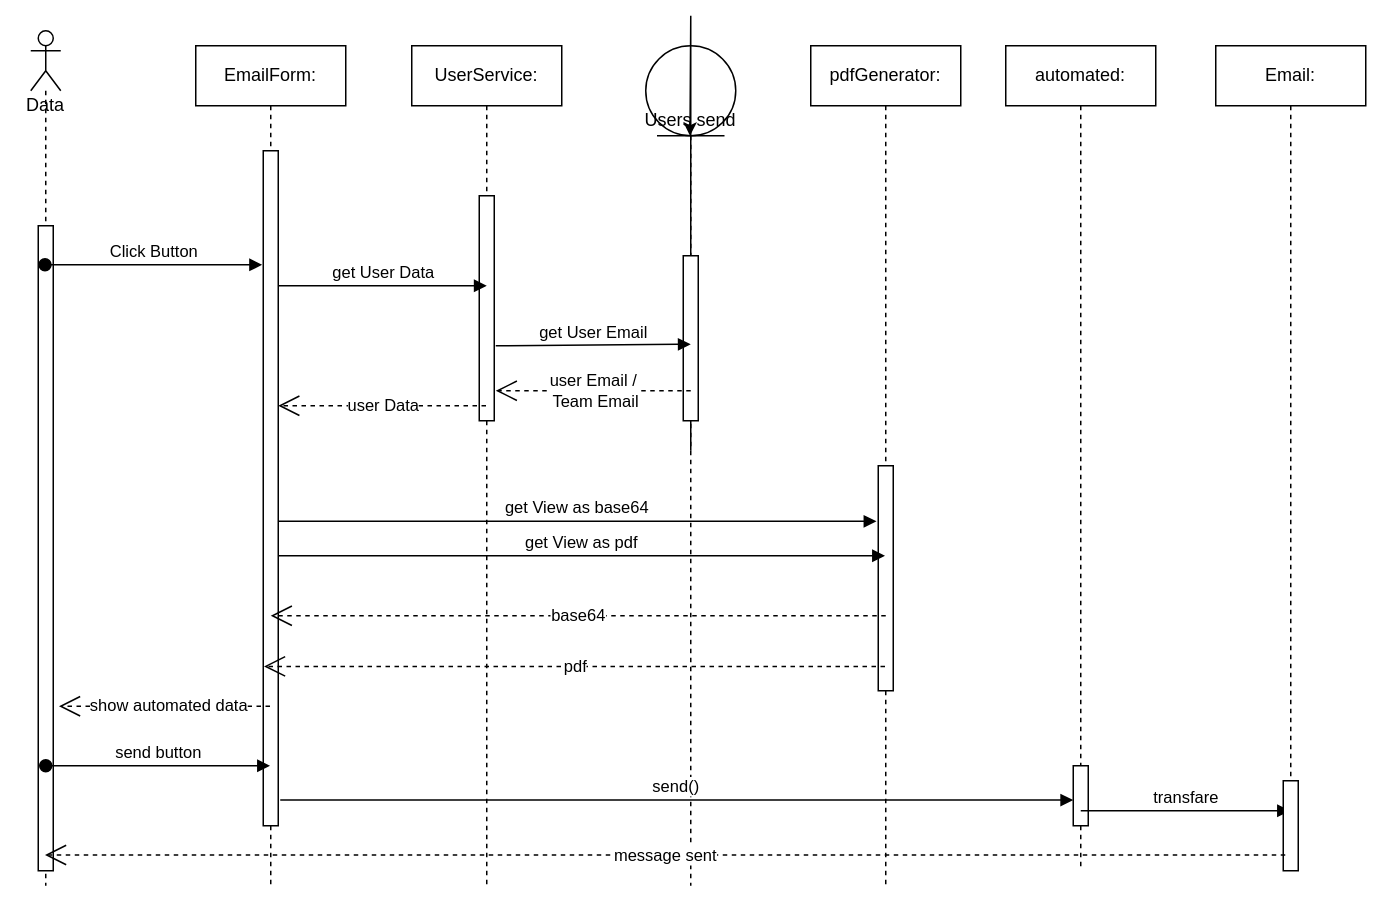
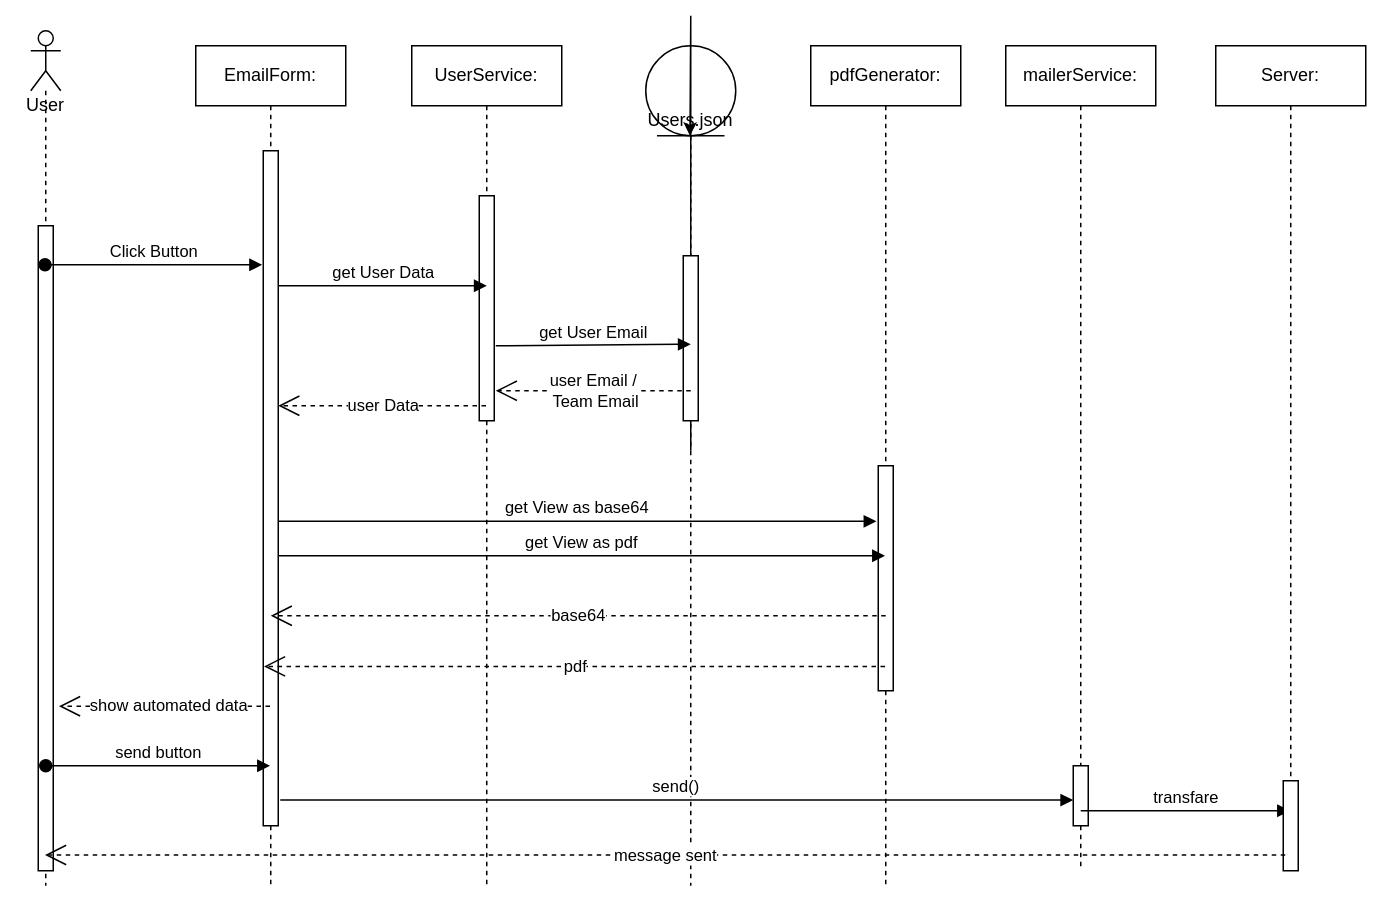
node "automated:": label "automated:" -> "mailerService:"
node "Email:": label "Email:" -> "Server:"
node "Data": label "Data" -> "User"
node "Users.send": label "Users.send" -> "Users.json"
